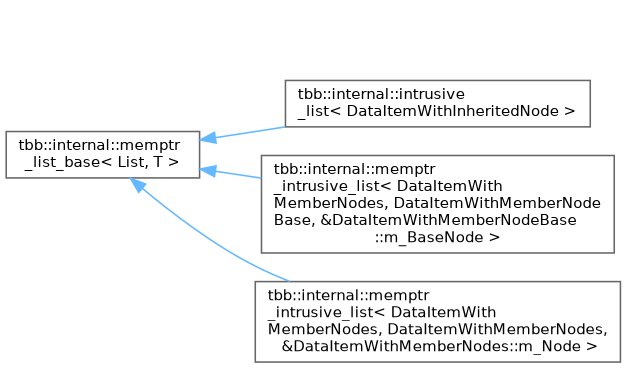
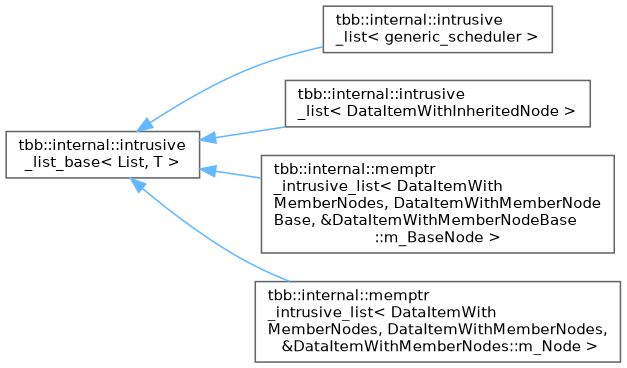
node "tbb::internal::intrusive _list< generic_scheduler >": added
node "tbb::internal::memptr _list_base< List, T >": label "tbb::internal::memptr _list_base< List, T >" -> "tbb::internal::intrusive _list_base< List, T >"
